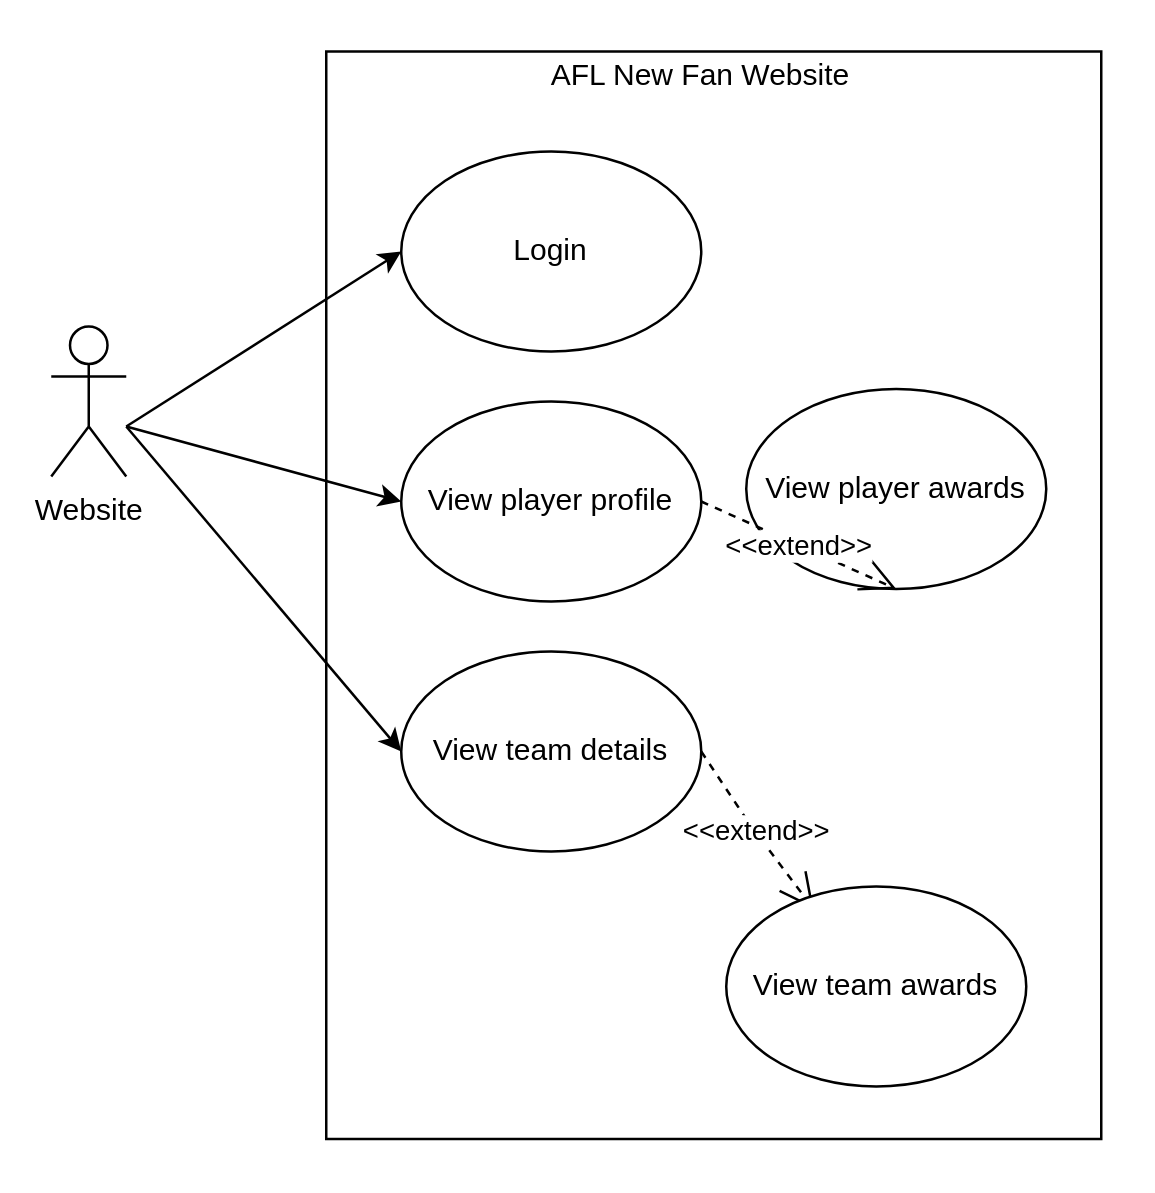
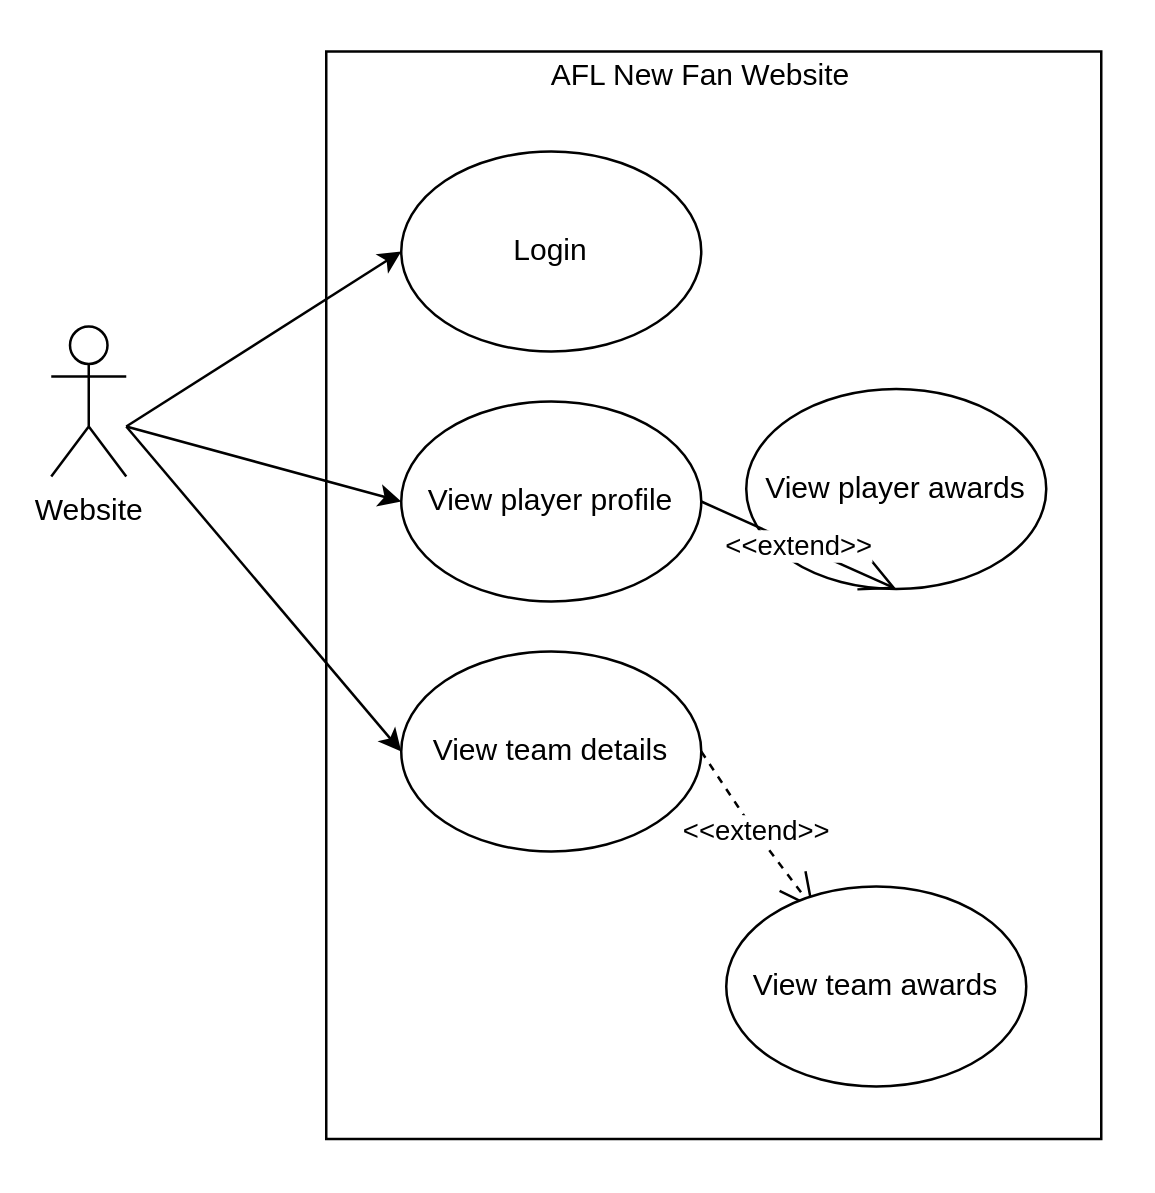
edge "View player profile" -> "View player awards": style dashed -> solid
